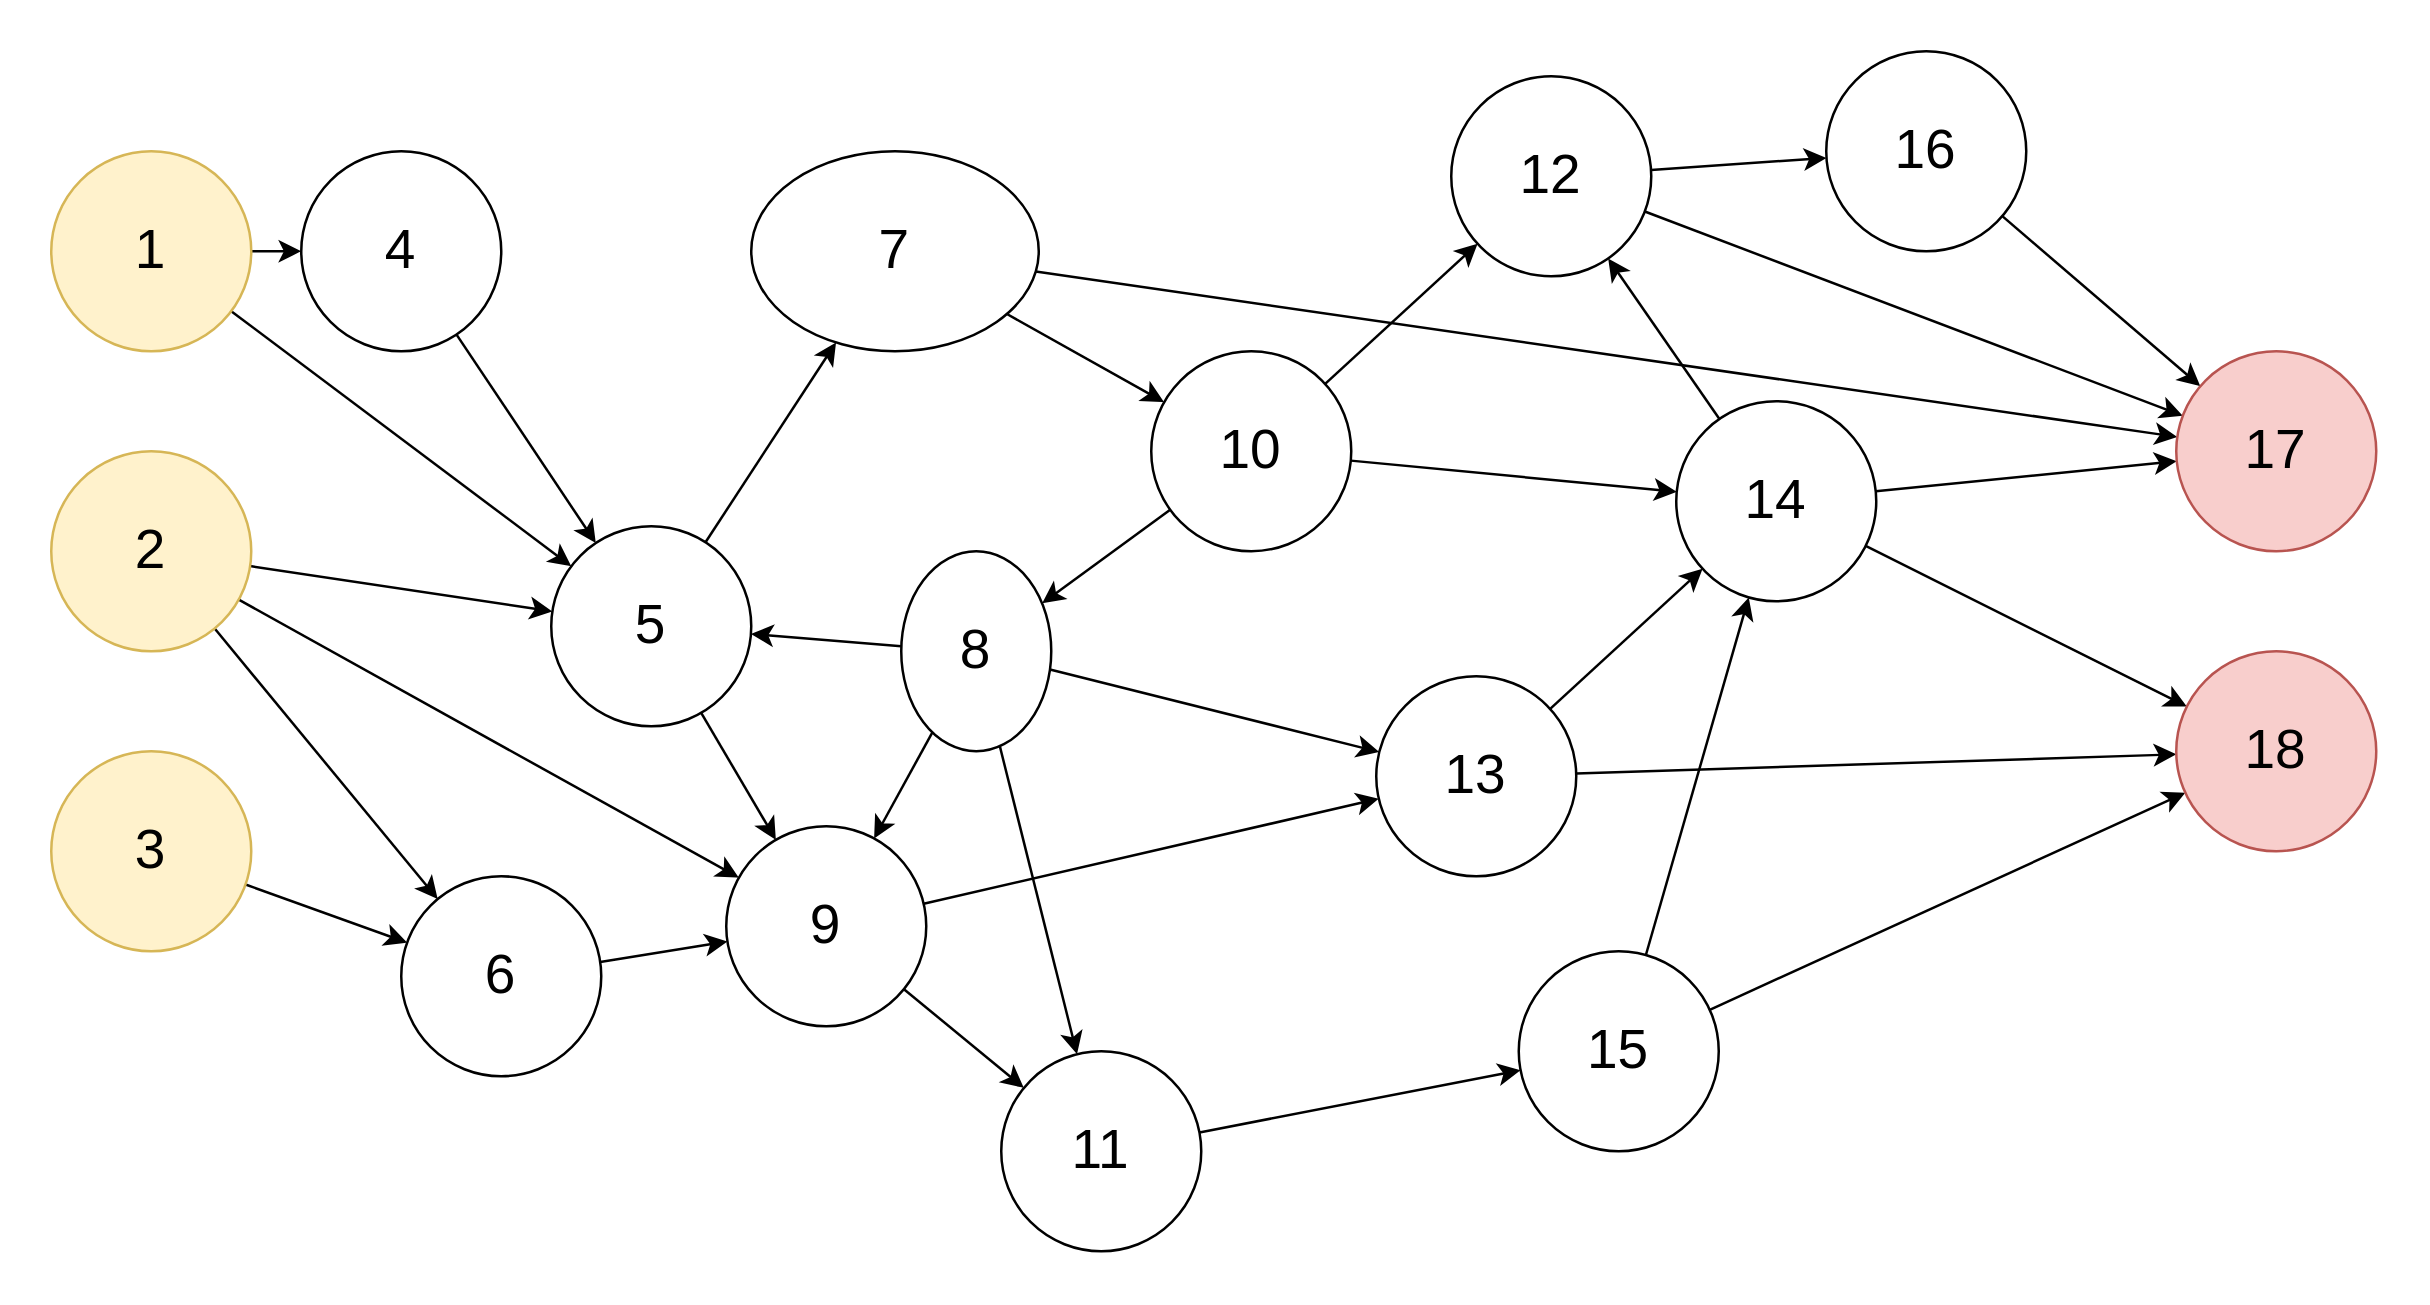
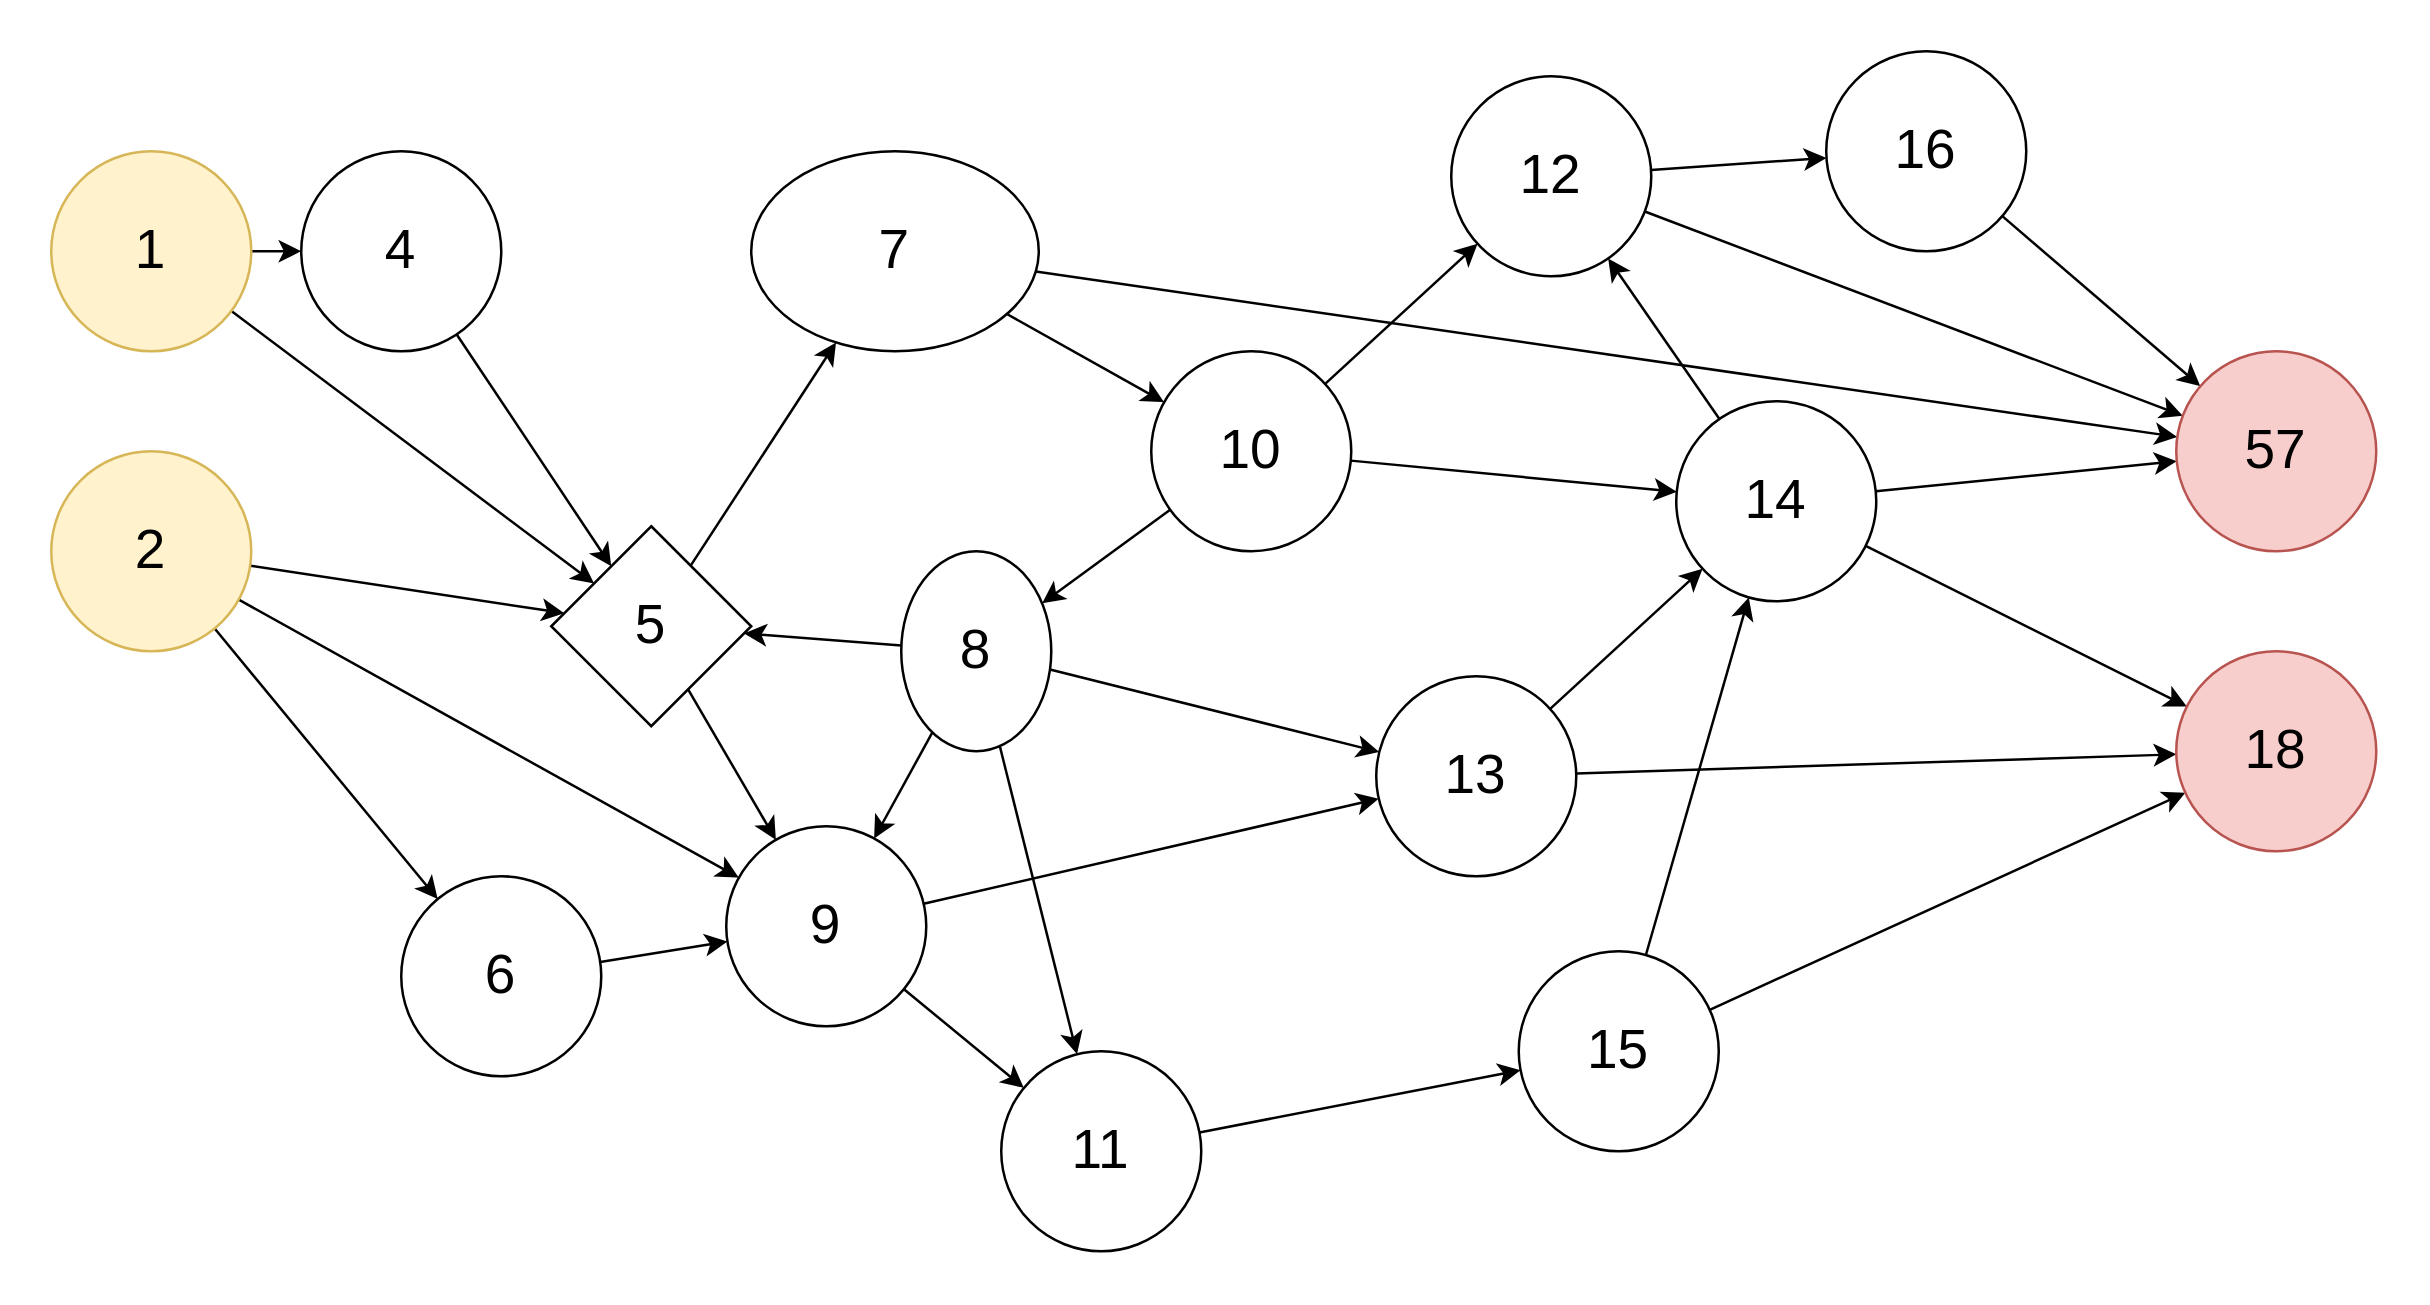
node "17": label "17" -> "57"
node "5": shape ellipse -> diamond
node "3": removed
edge "3" -> "6": removed
